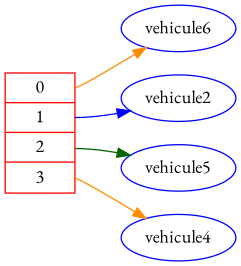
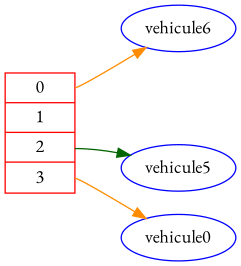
node "vehicule2": removed
node "vehicule4": label "vehicule4" -> "vehicule0"
